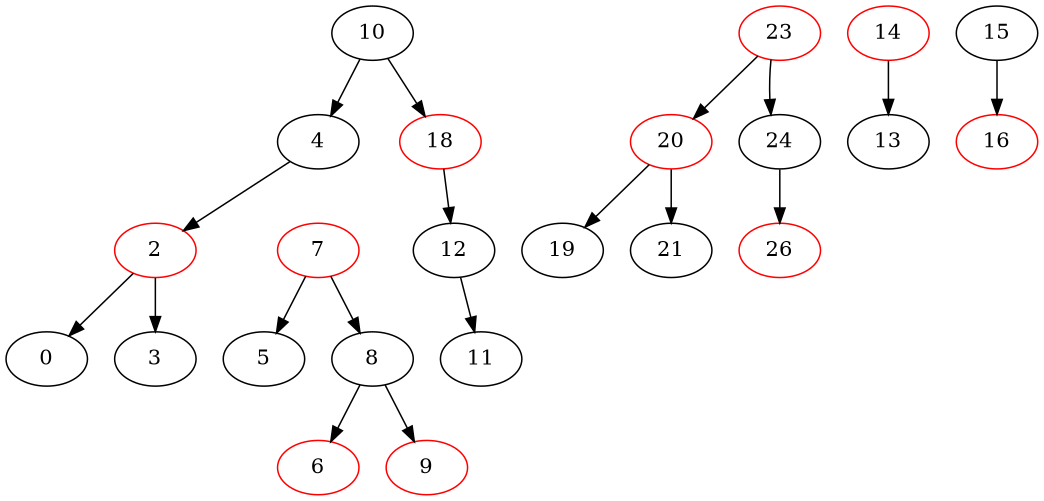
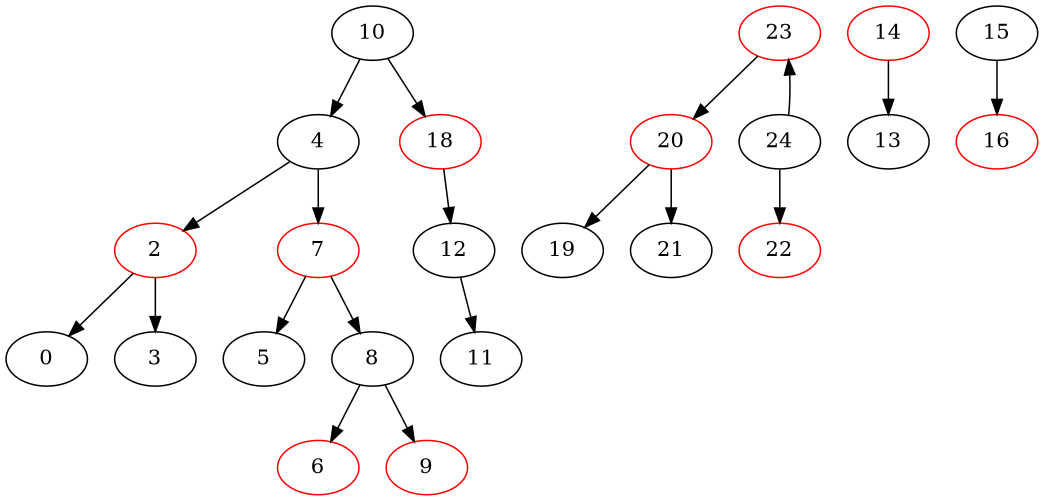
edge "23" -> "24": reversed
edge "4" -> "7": added
node "26": label "26" -> "22"
